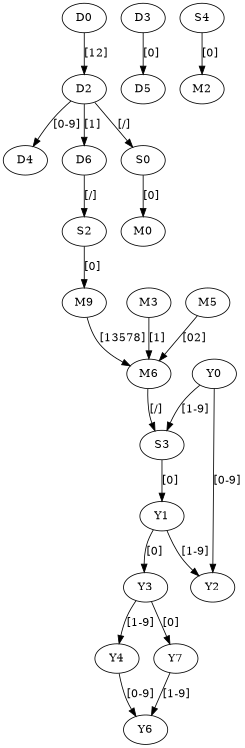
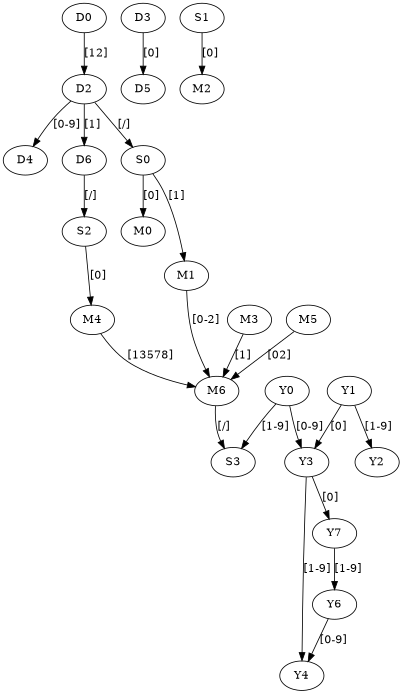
node "S4": label "S4" -> "S1"
node "M1": added
node "M9": label "M9" -> "M4"
edge "S3" -> "Y1": removed, label "[0]"
edge "Y0" -> "Y2": now "Y0" -> "Y3"
edge "Y4" -> "Y6": reversed
